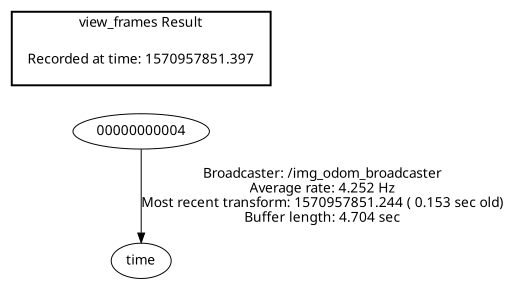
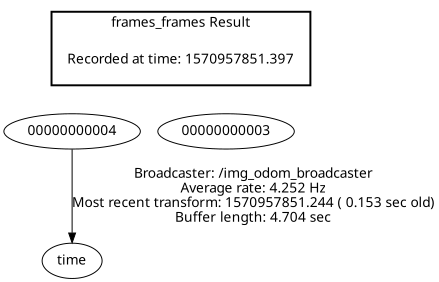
cluster "view_frames Result": label "view_frames Result" -> "frames_frames Result"
node "00000000003": added
